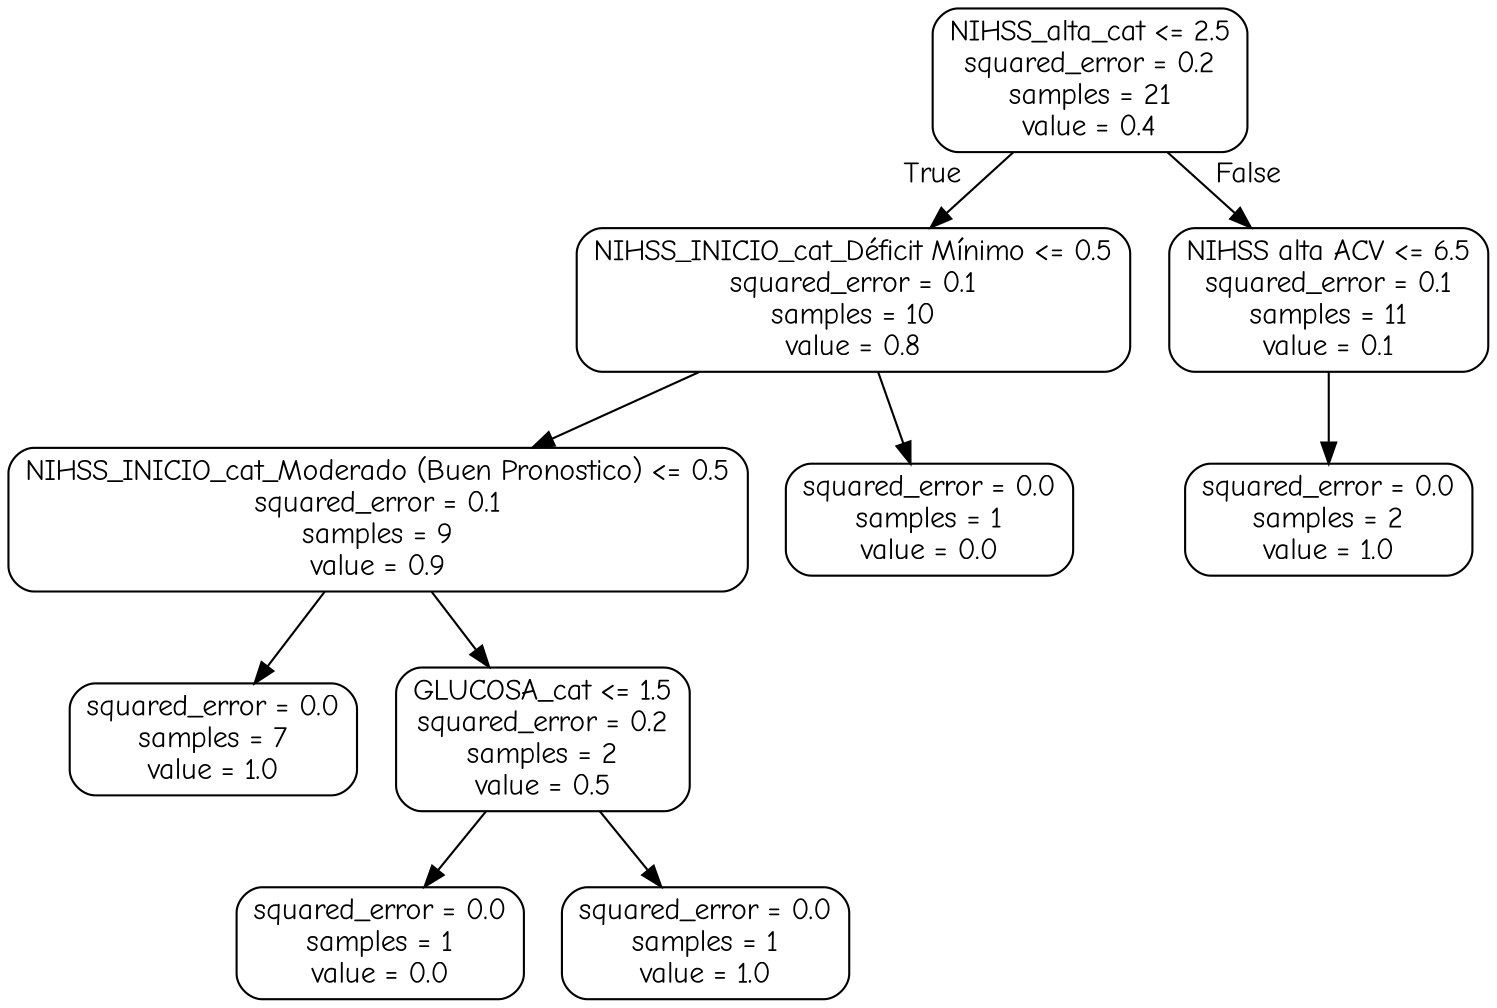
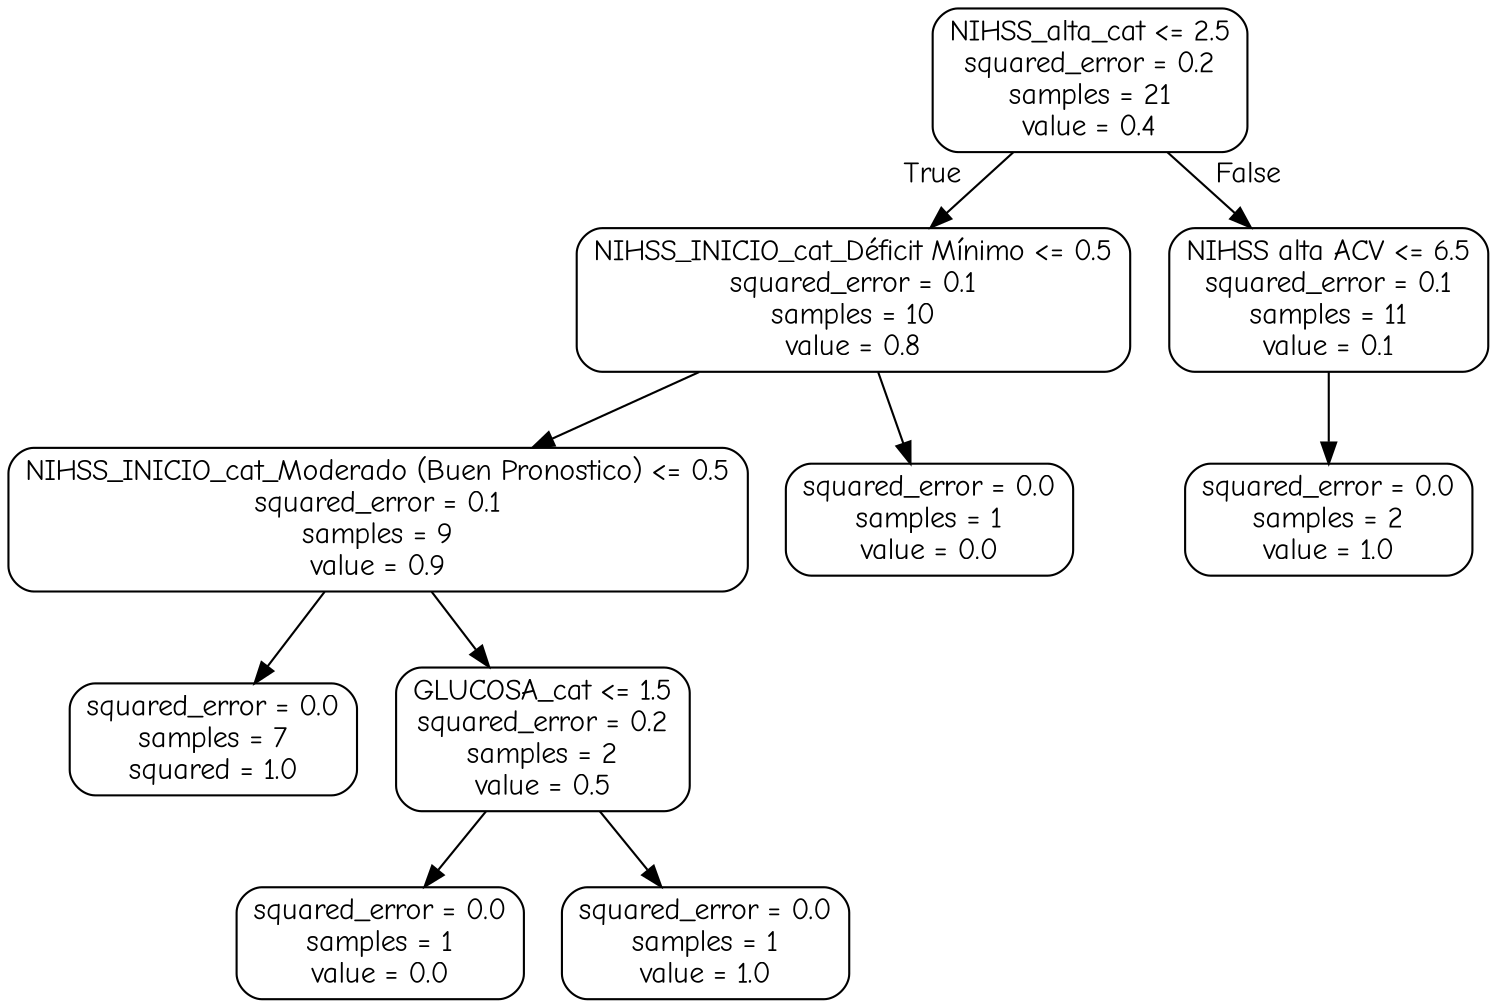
node "squared_error = 0.0 samples = 7 value = 1.0": label "squared_error = 0.0 samples = 7 value = 1.0" -> "squared_error = 0.0 samples = 7 squared = 1.0"
